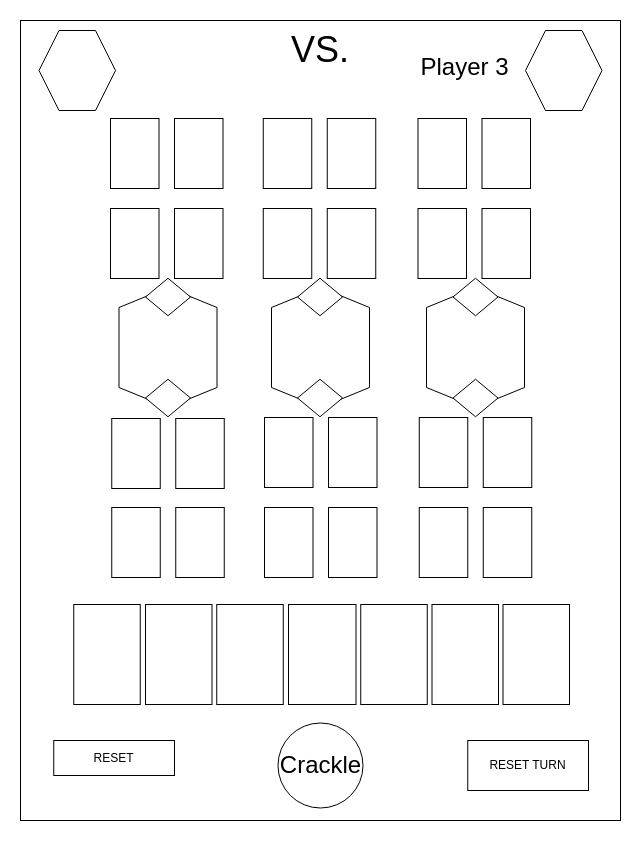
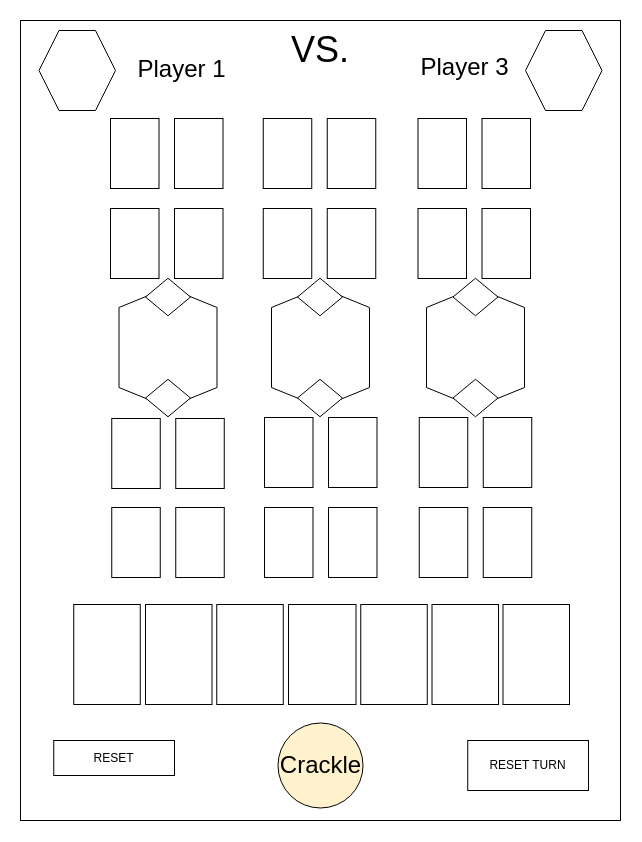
node "Player 1": added
node "Crackle": fillcolor #ffffff -> #fff2cc
